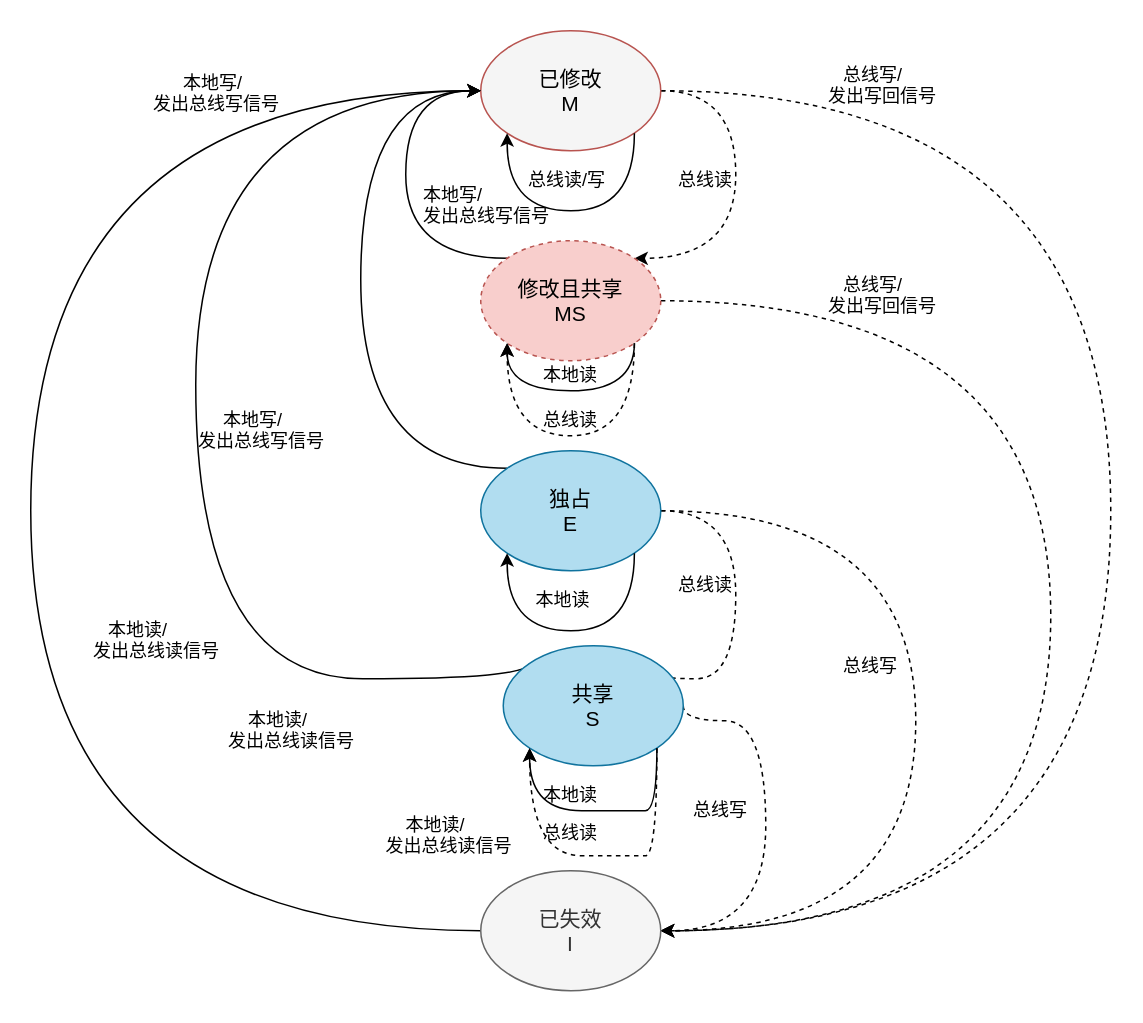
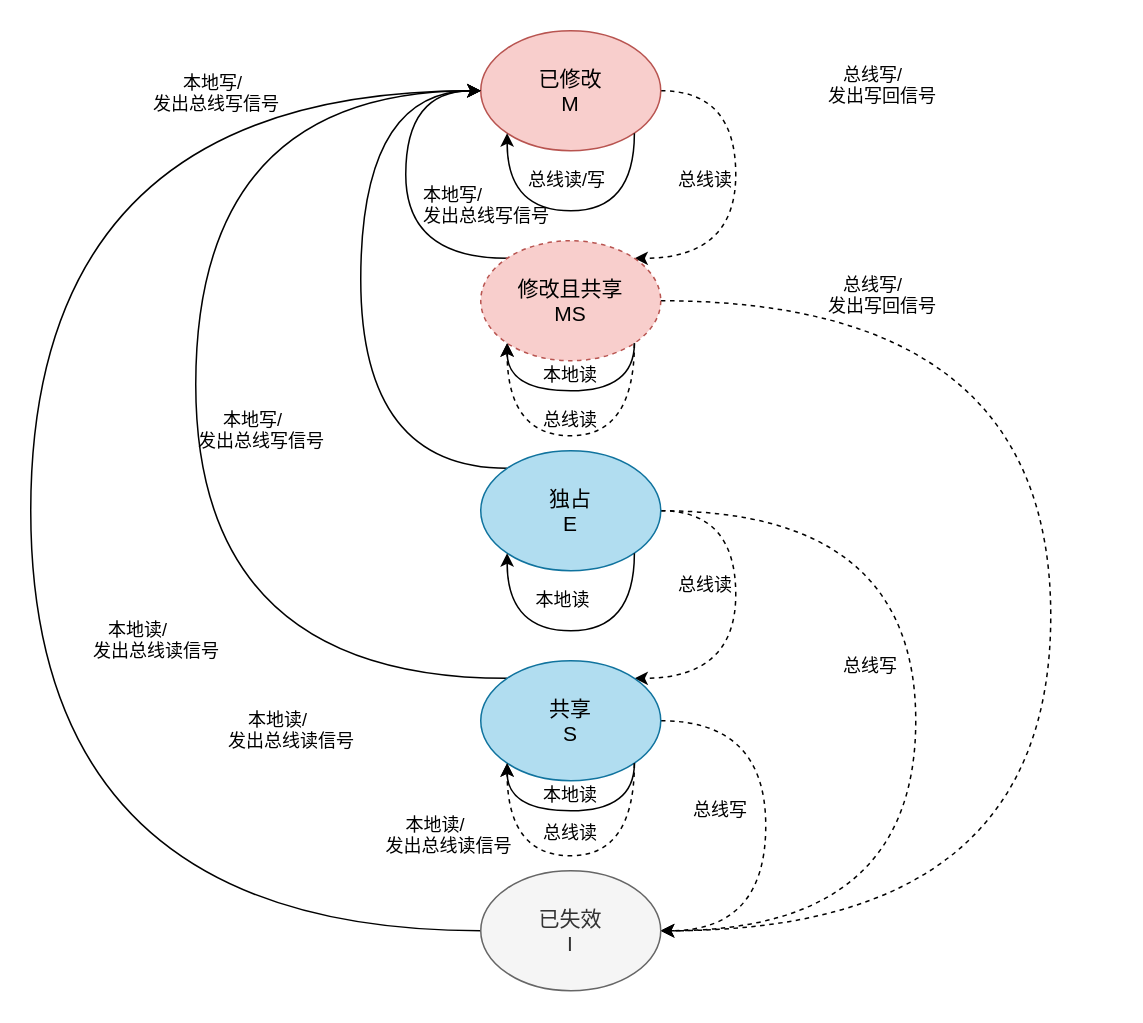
node "已修改 M": fillcolor #f5f5f5 -> #f8cecc
edge "已修改 M" -> "已失效 I": removed
node "共享S": moved (593, 706) -> (571, 721)
